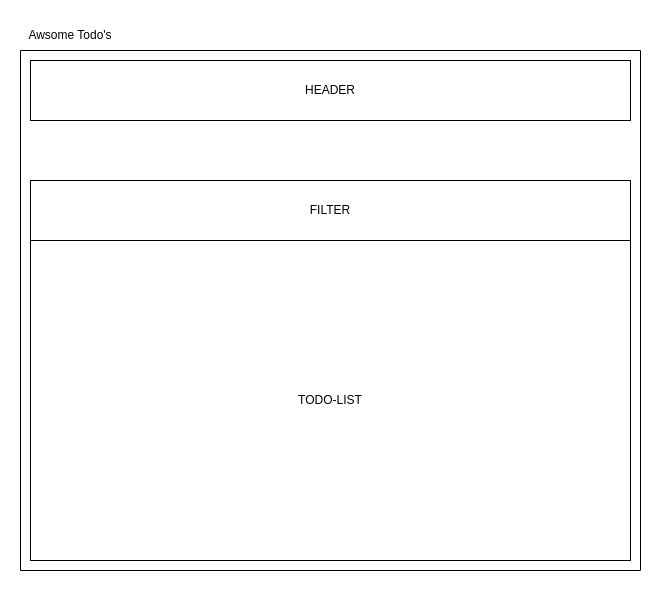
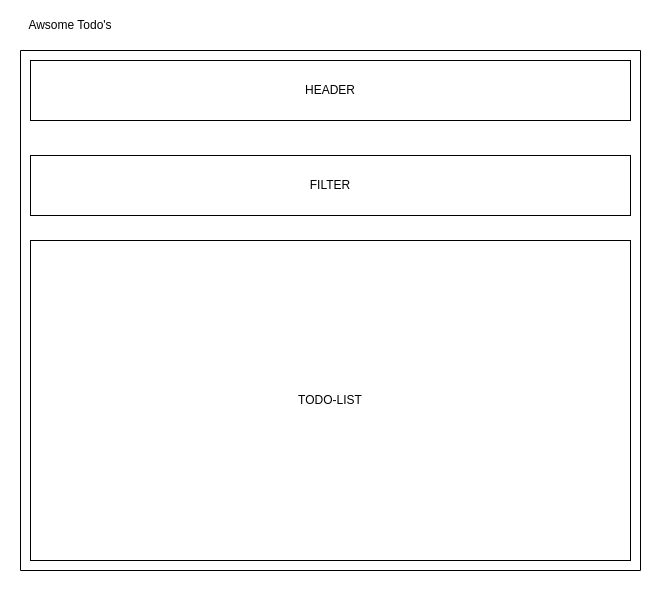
node "Awsome Todo's": moved (71, 36) -> (71, 26)
node "FILTER": moved (331, 211) -> (331, 186)
